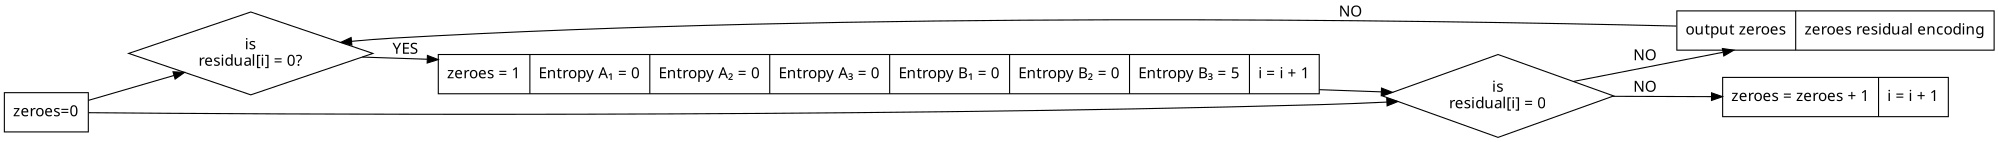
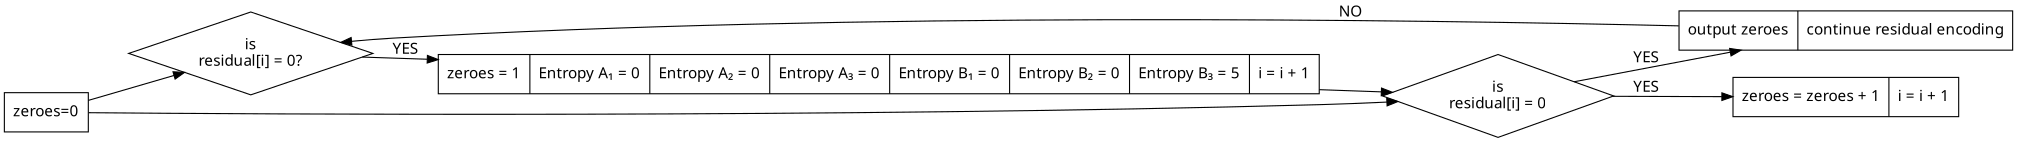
node "output zeroes": text "zeroes residual encoding" -> "continue residual encoding"
edge "is residual[i] = 0" -> "output zeroes": label "NO" -> "YES"
edge "is residual[i] = 0" -> "zeroes = zeroes + 1": label "NO" -> "YES"
